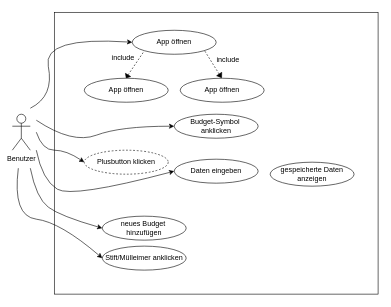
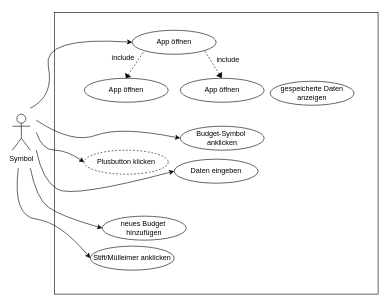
node "Budget-Symbol anklicken": moved (216, 126) -> (222, 138)
node "Benutzer": label "Benutzer" -> "Symbol"
node "gespeicherte Daten anzeigen": moved (312, 174) -> (312, 93)
node "Stift/Mülleimer anklicken": moved (144, 258) -> (132, 258)
